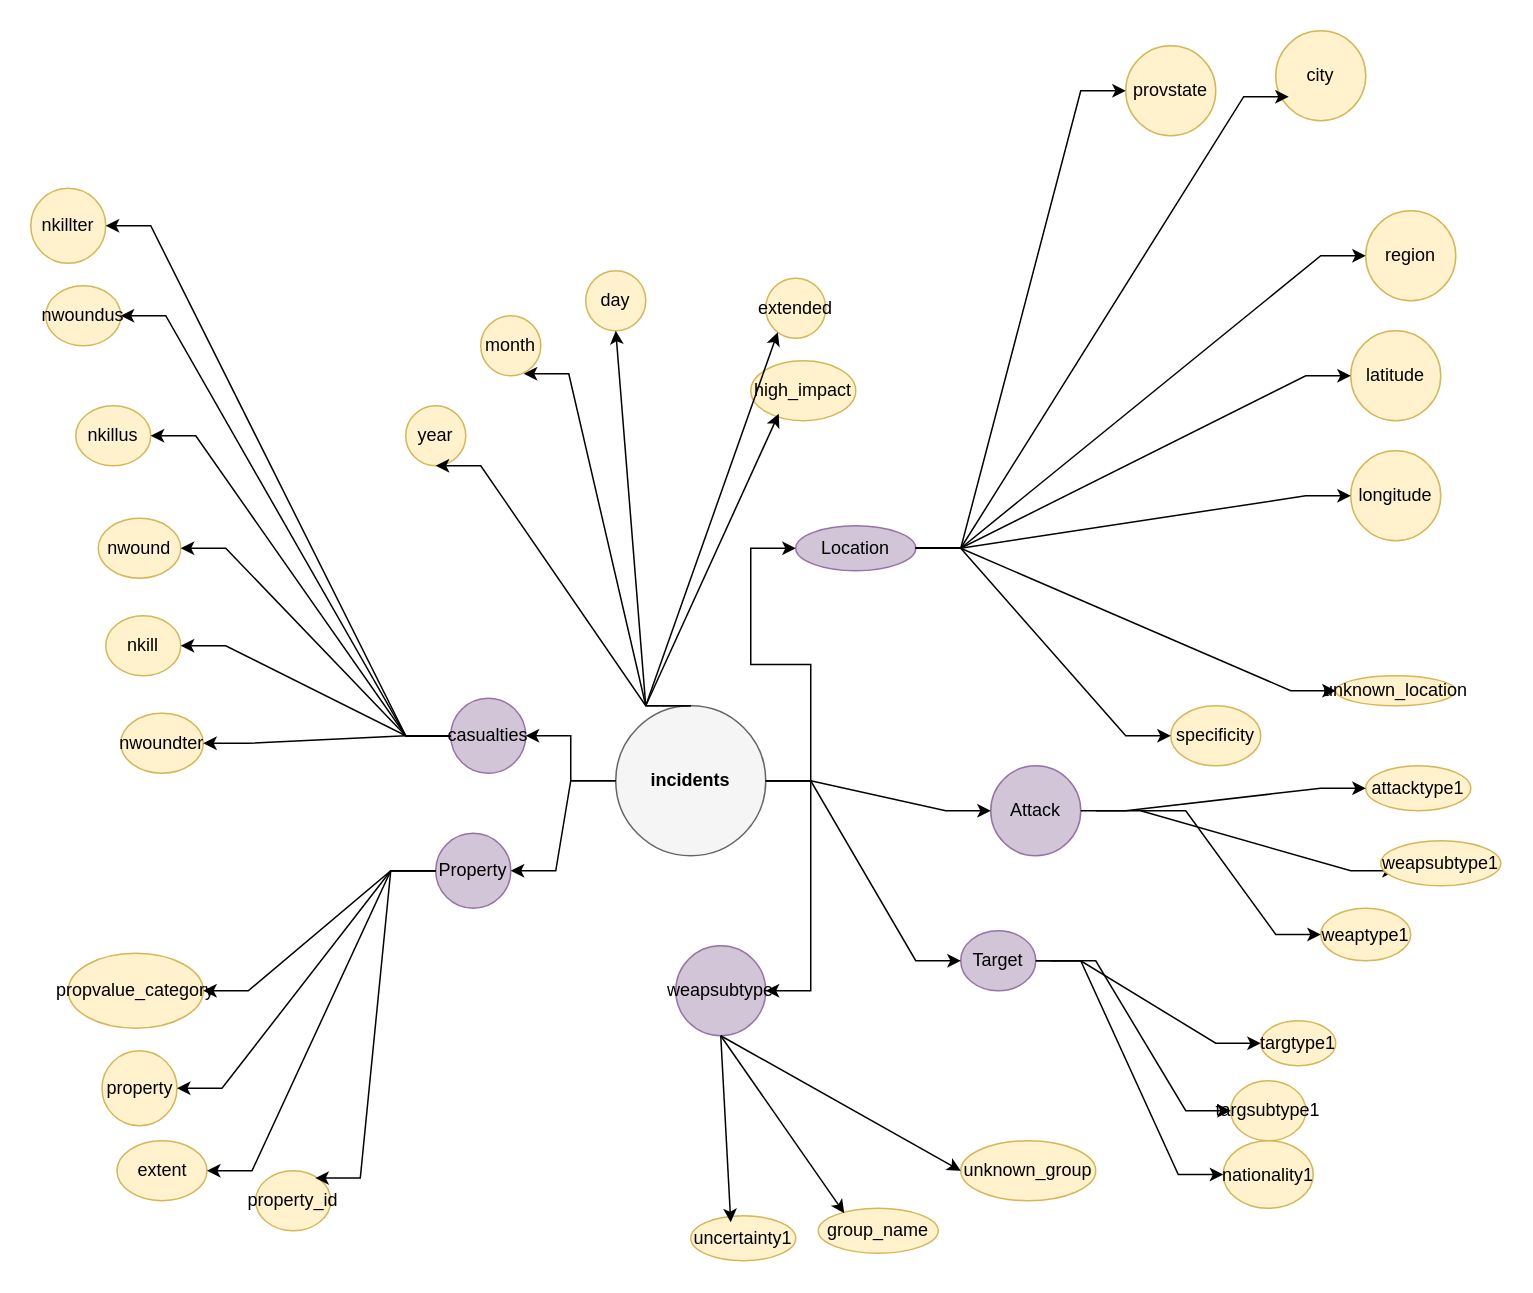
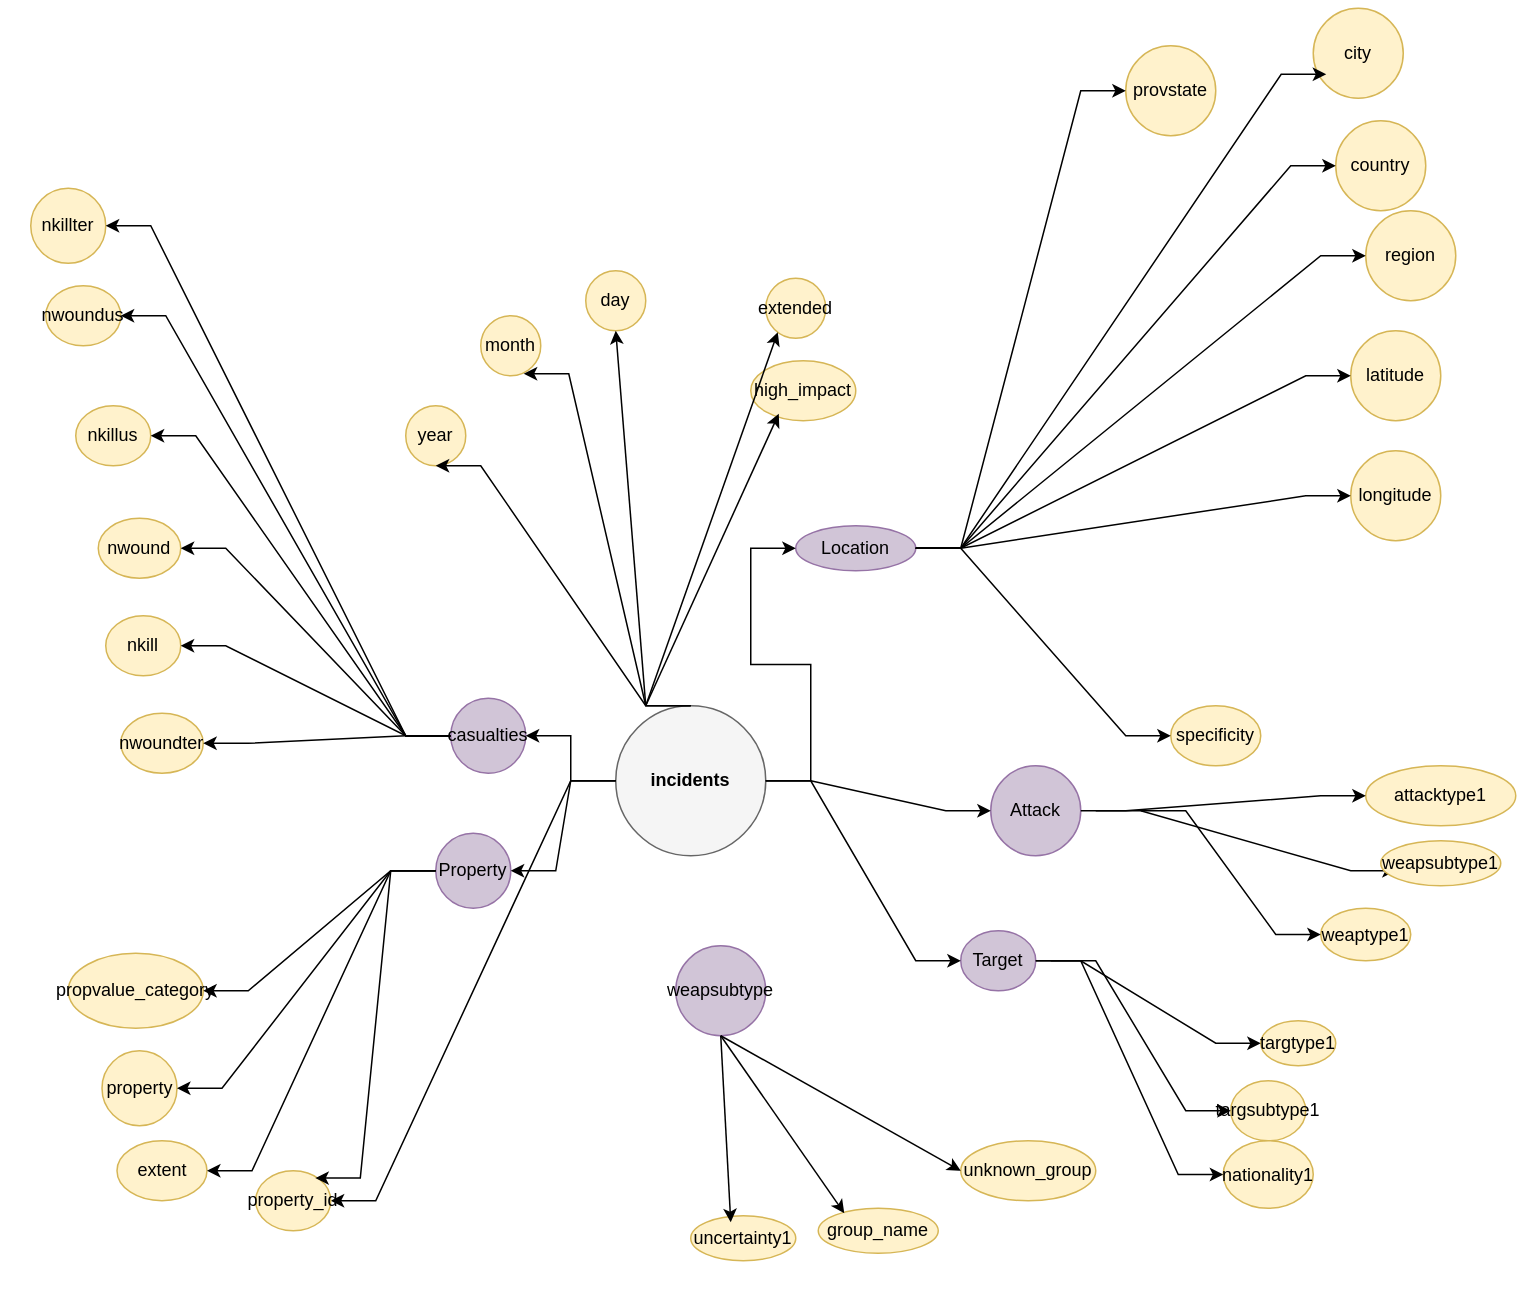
node "city": moved (1321, 76) -> (1358, 53)
node "country": added
edge "Location" -> "country": added
edge "Location" -> "unknown_location": removed
node "unknown_location": removed
node "attacktype1": size 105x45 -> 150x60
edge "incidents" -> "weapsubtype": now "incidents" -> "property_id"
